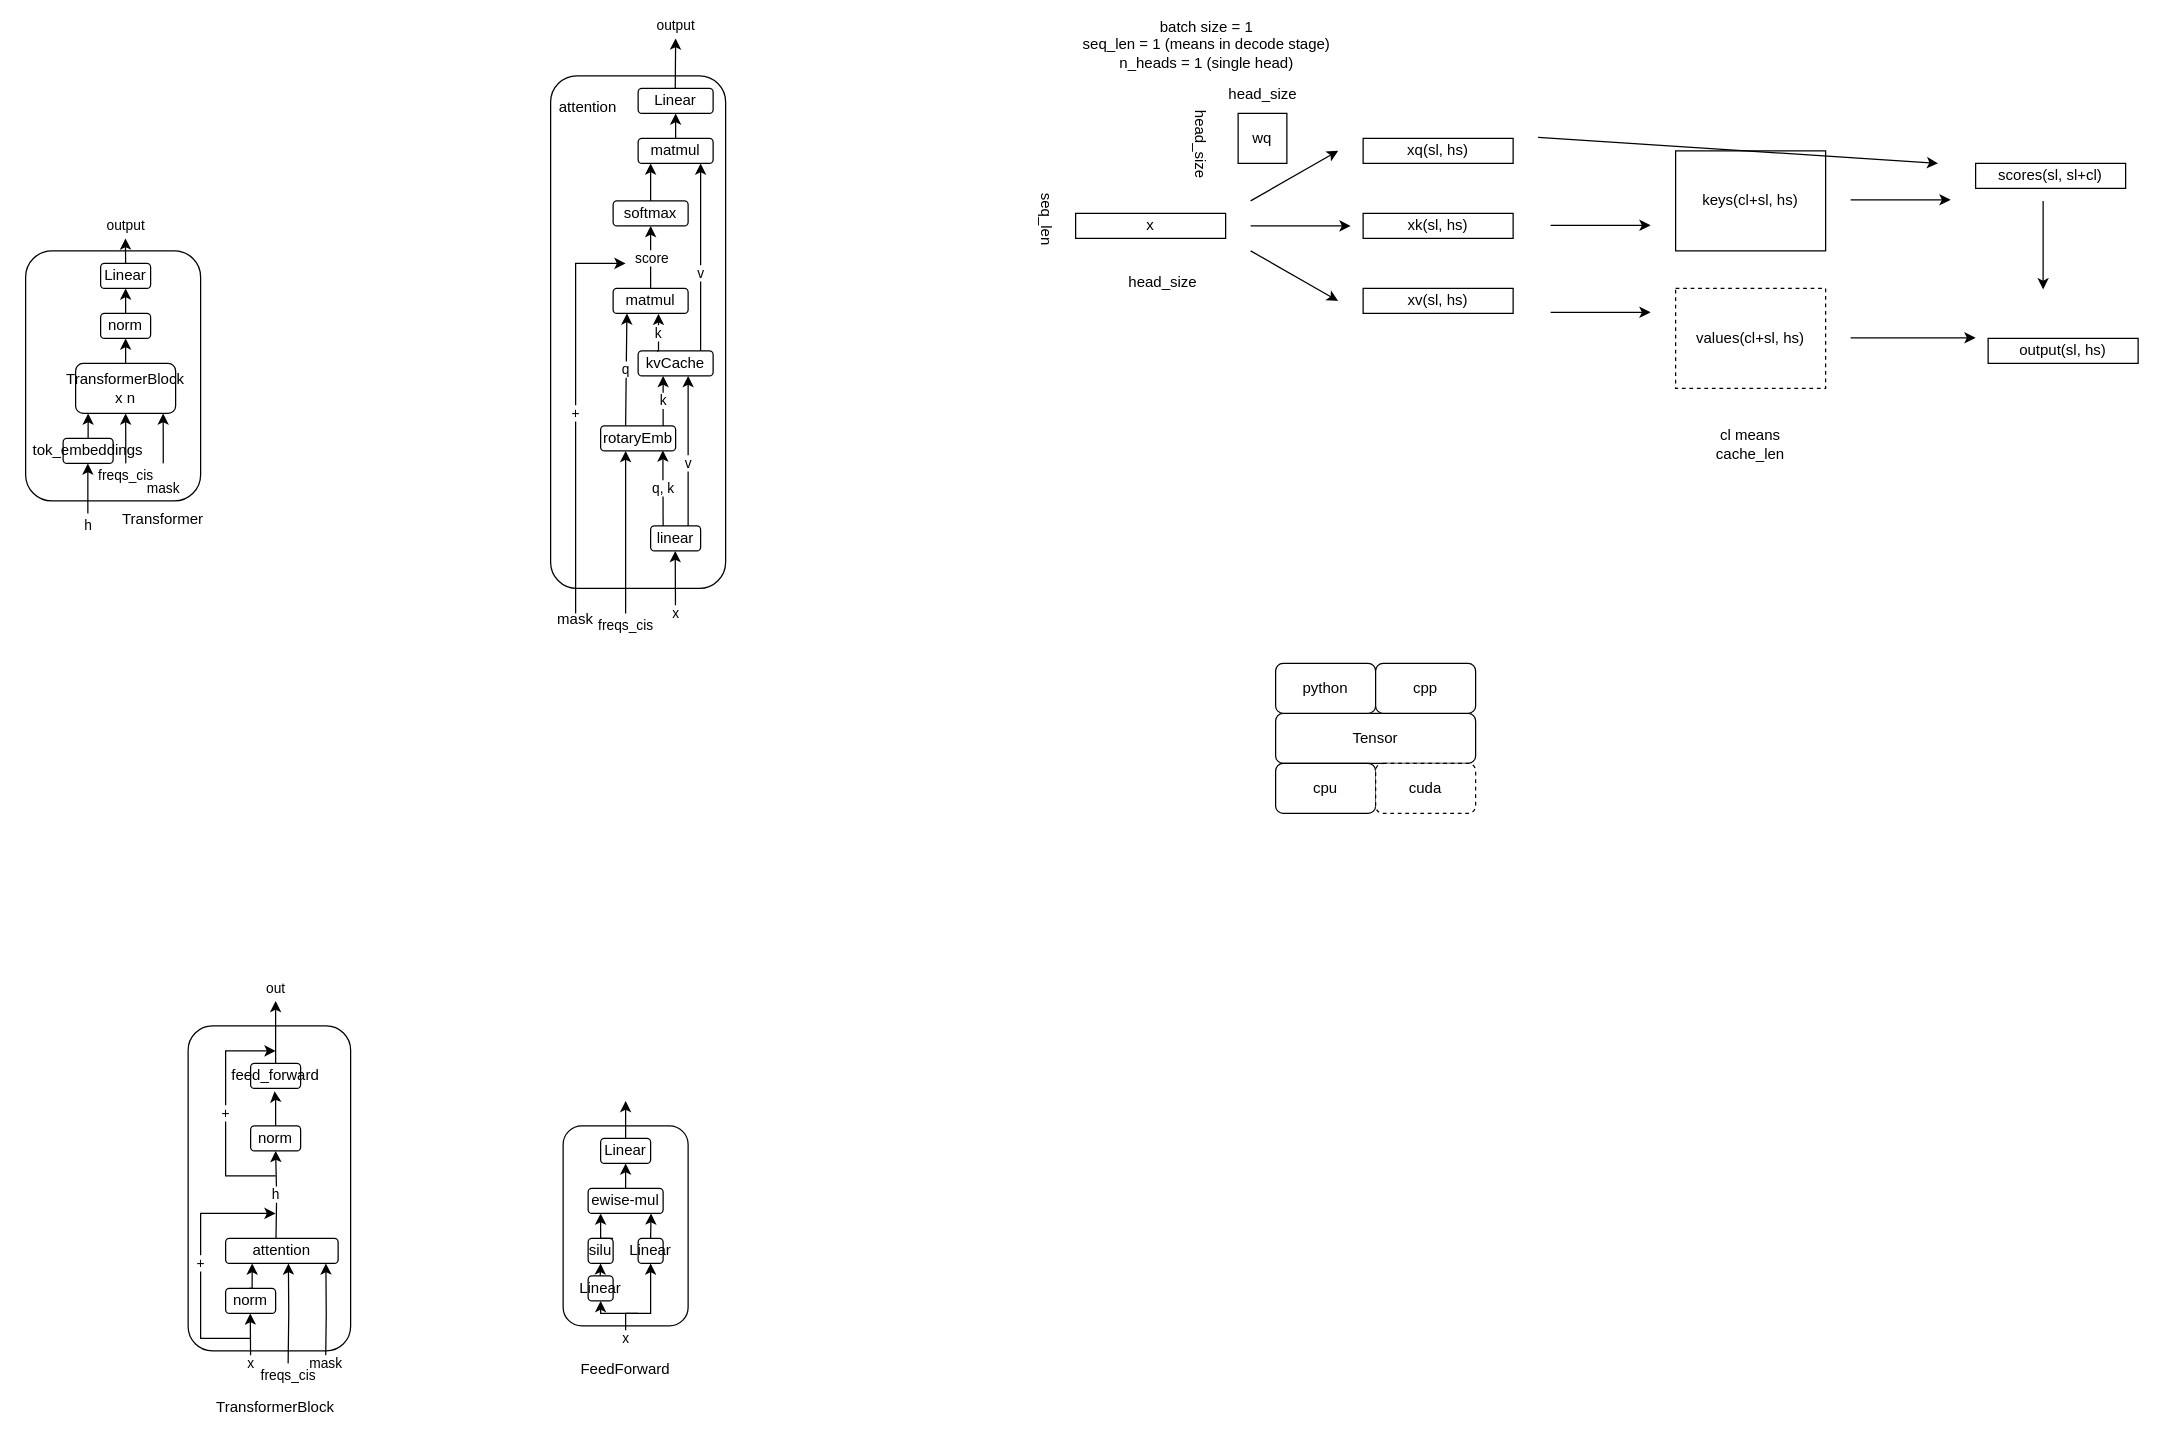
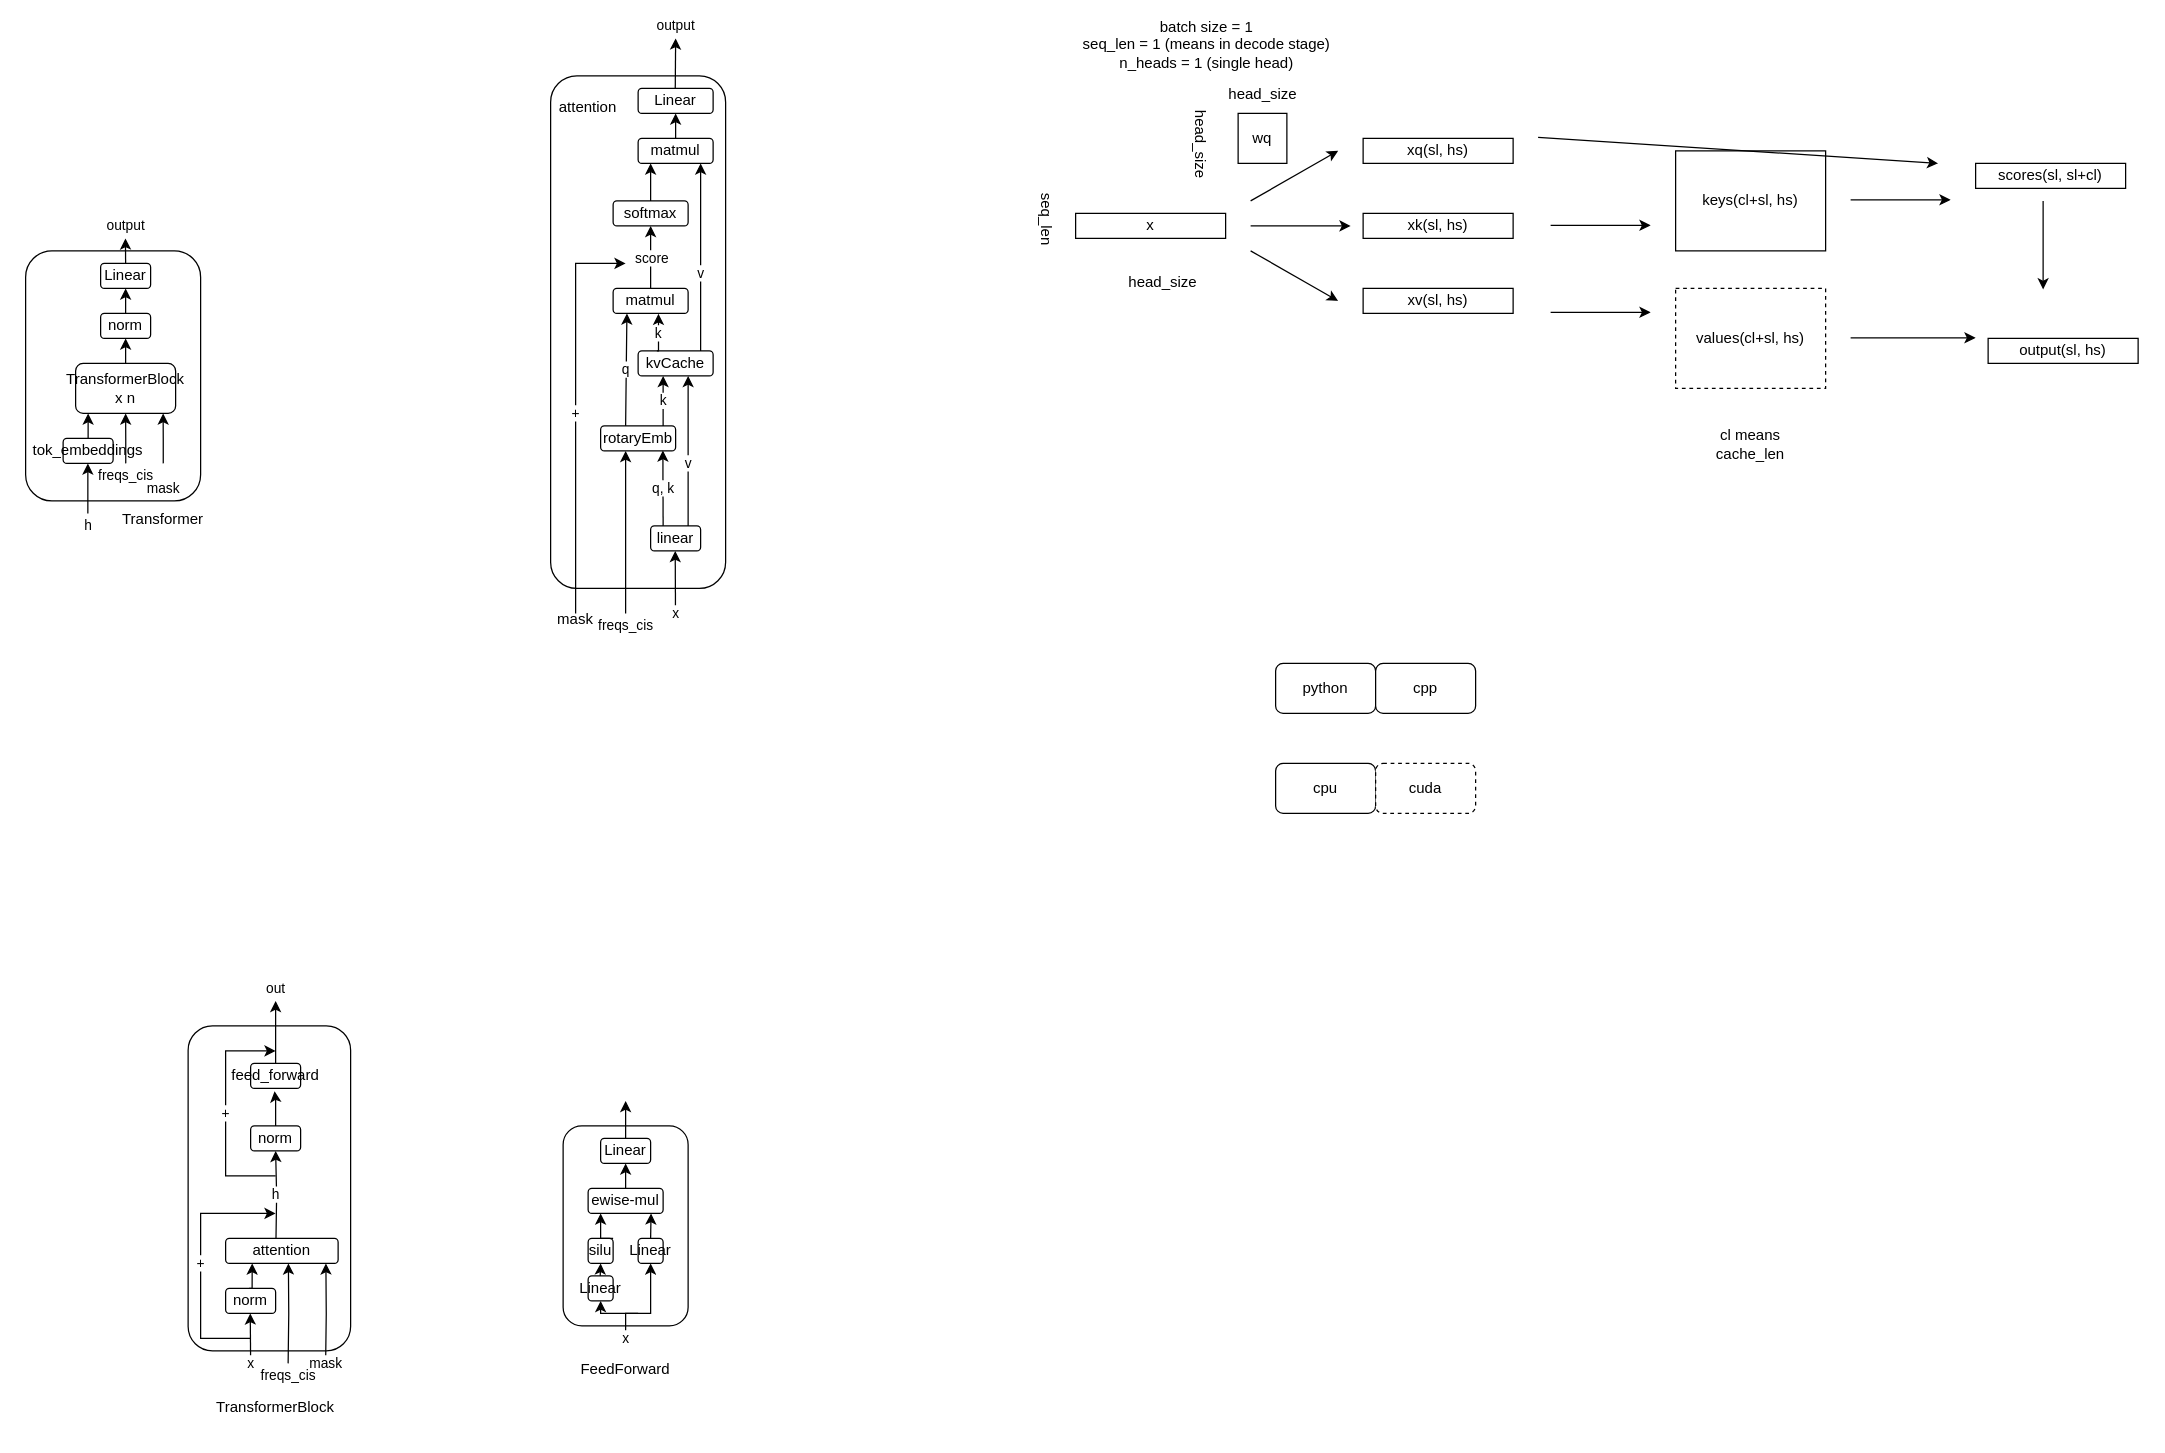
node "Tensor": removed
